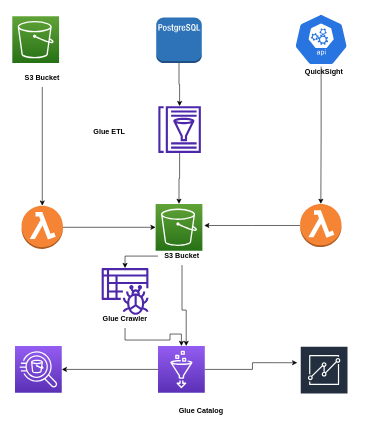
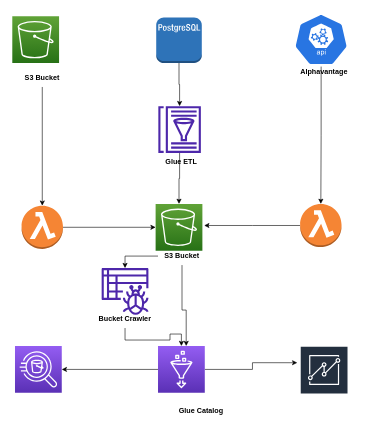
node "QuickSight": label "QuickSight" -> "Alphavantage"
node "Glue ETL": moved (110, 132) -> (182, 162)
node "Glue Crawler": label "Glue Crawler" -> "Bucket Crawler"
